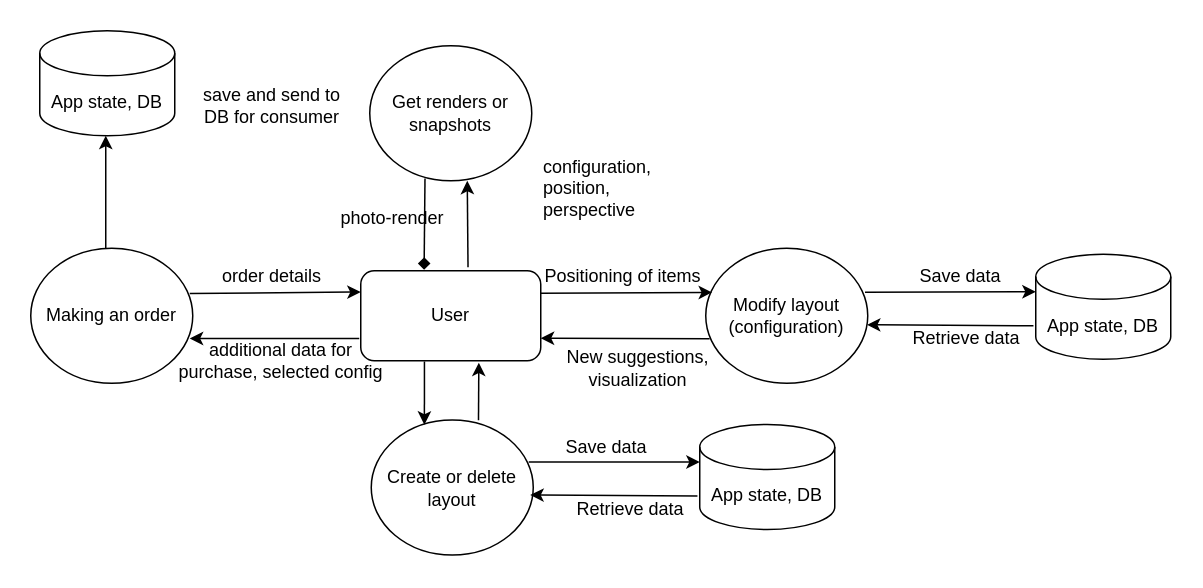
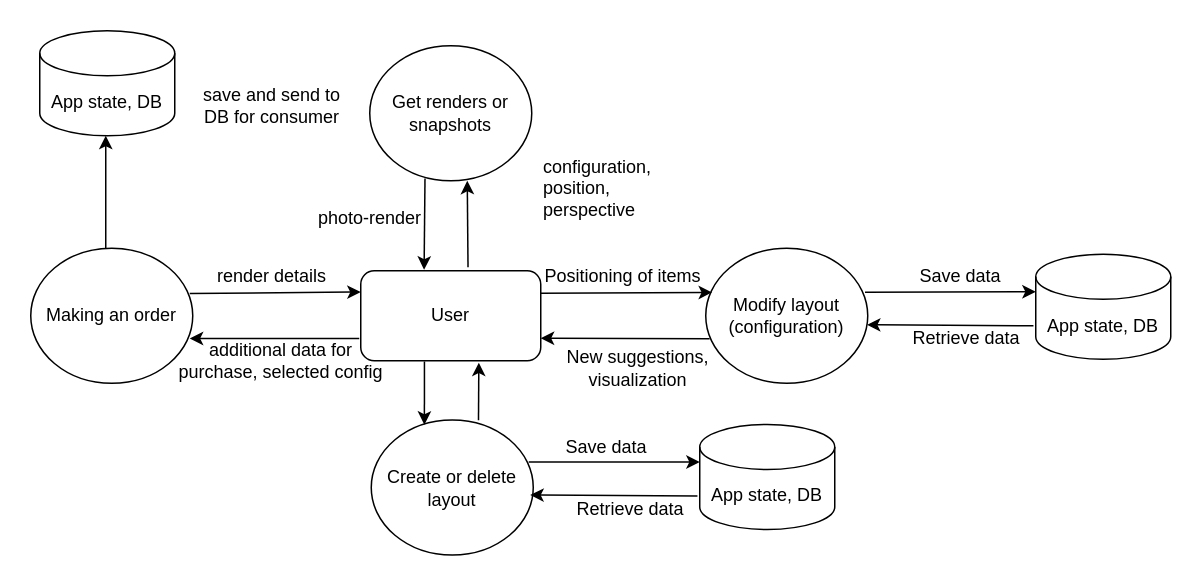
node "photo-render": moved (398, 218) -> (376, 218)
edge "Get renders or snapshots" -> "User": arrowhead diamond -> classic
node "order details": label "order details" -> "render details"
